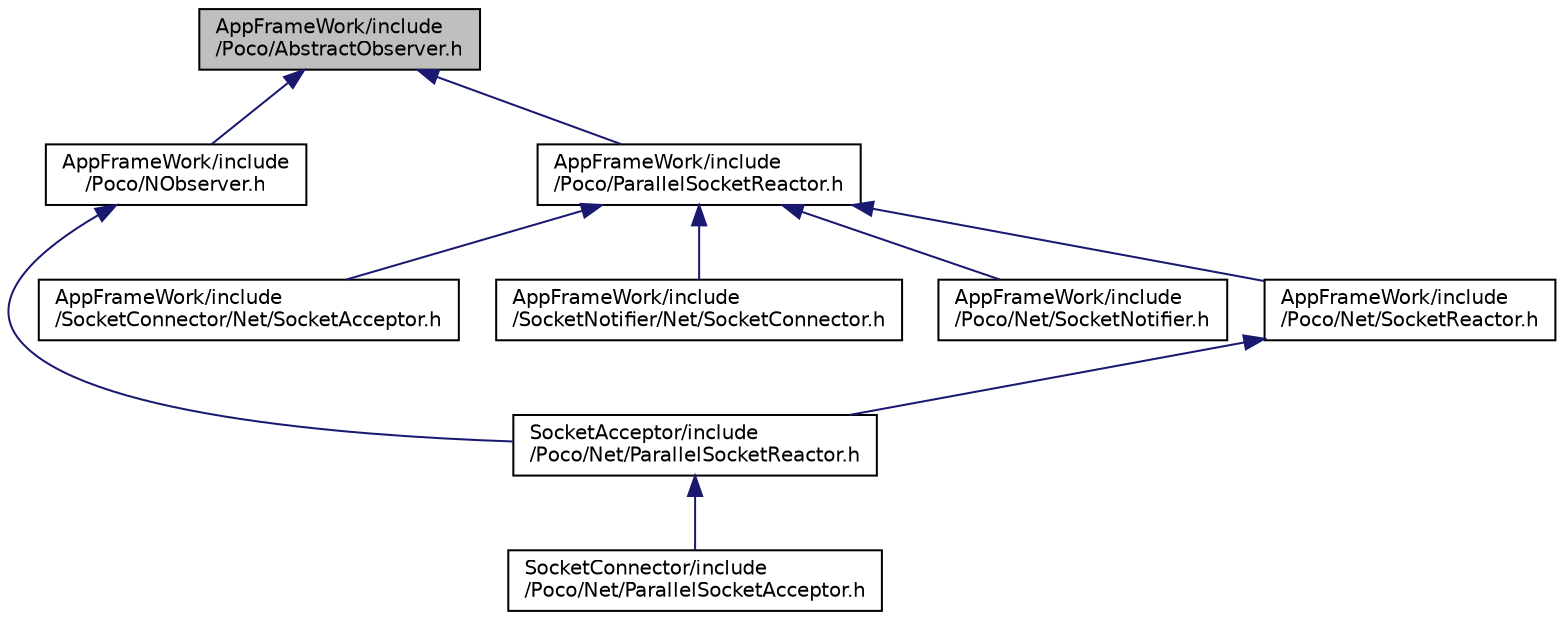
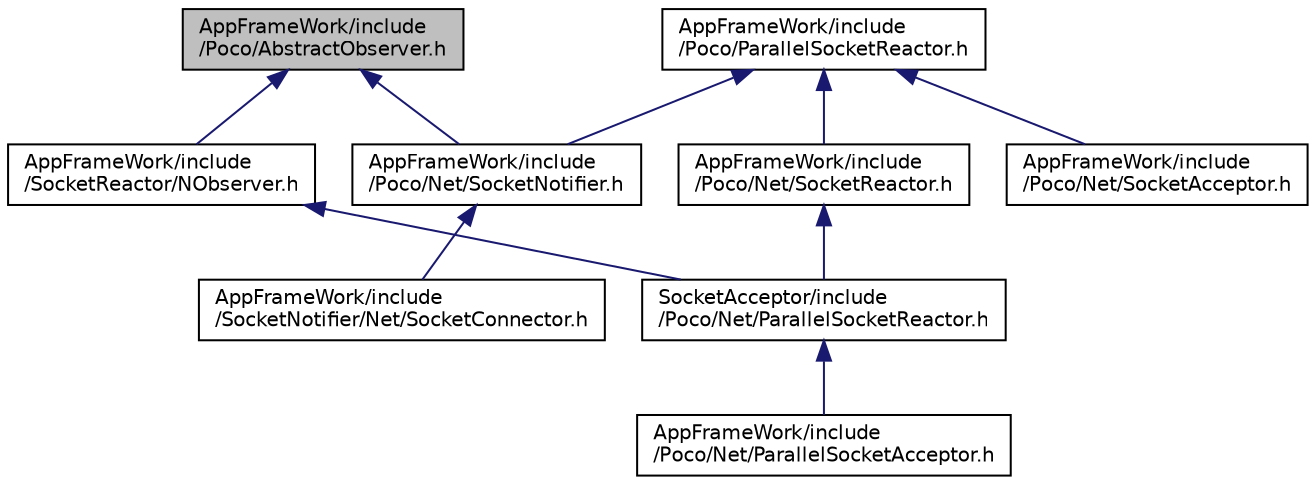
edge "AppFrameWork/include /Poco/ParallelSocketReactor.h" -> "AppFrameWork/include /Poco/AbstractObserver.h": now "AppFrameWork/include /Poco/Net/SocketNotifier.h" -> "AppFrameWork/include /Poco/AbstractObserver.h"
node "AppFrameWork/include /Poco/NObserver.h": label "AppFrameWork/include /Poco/NObserver.h" -> "AppFrameWork/include /SocketReactor/NObserver.h"
edge "AppFrameWork/include /SocketNotifier/Net/SocketConnector.h" -> "AppFrameWork/include /Poco/ParallelSocketReactor.h": now "AppFrameWork/include /SocketNotifier/Net/SocketConnector.h" -> "AppFrameWork/include /Poco/Net/SocketNotifier.h"
node "AppFrameWork/include /SocketConnector/Net/SocketAcceptor.h": label "AppFrameWork/include /SocketConnector/Net/SocketAcceptor.h" -> "AppFrameWork/include /Poco/Net/SocketAcceptor.h"
node "SocketConnector/include /Poco/Net/ParallelSocketAcceptor.h": label "SocketConnector/include /Poco/Net/ParallelSocketAcceptor.h" -> "AppFrameWork/include /Poco/Net/ParallelSocketAcceptor.h"
